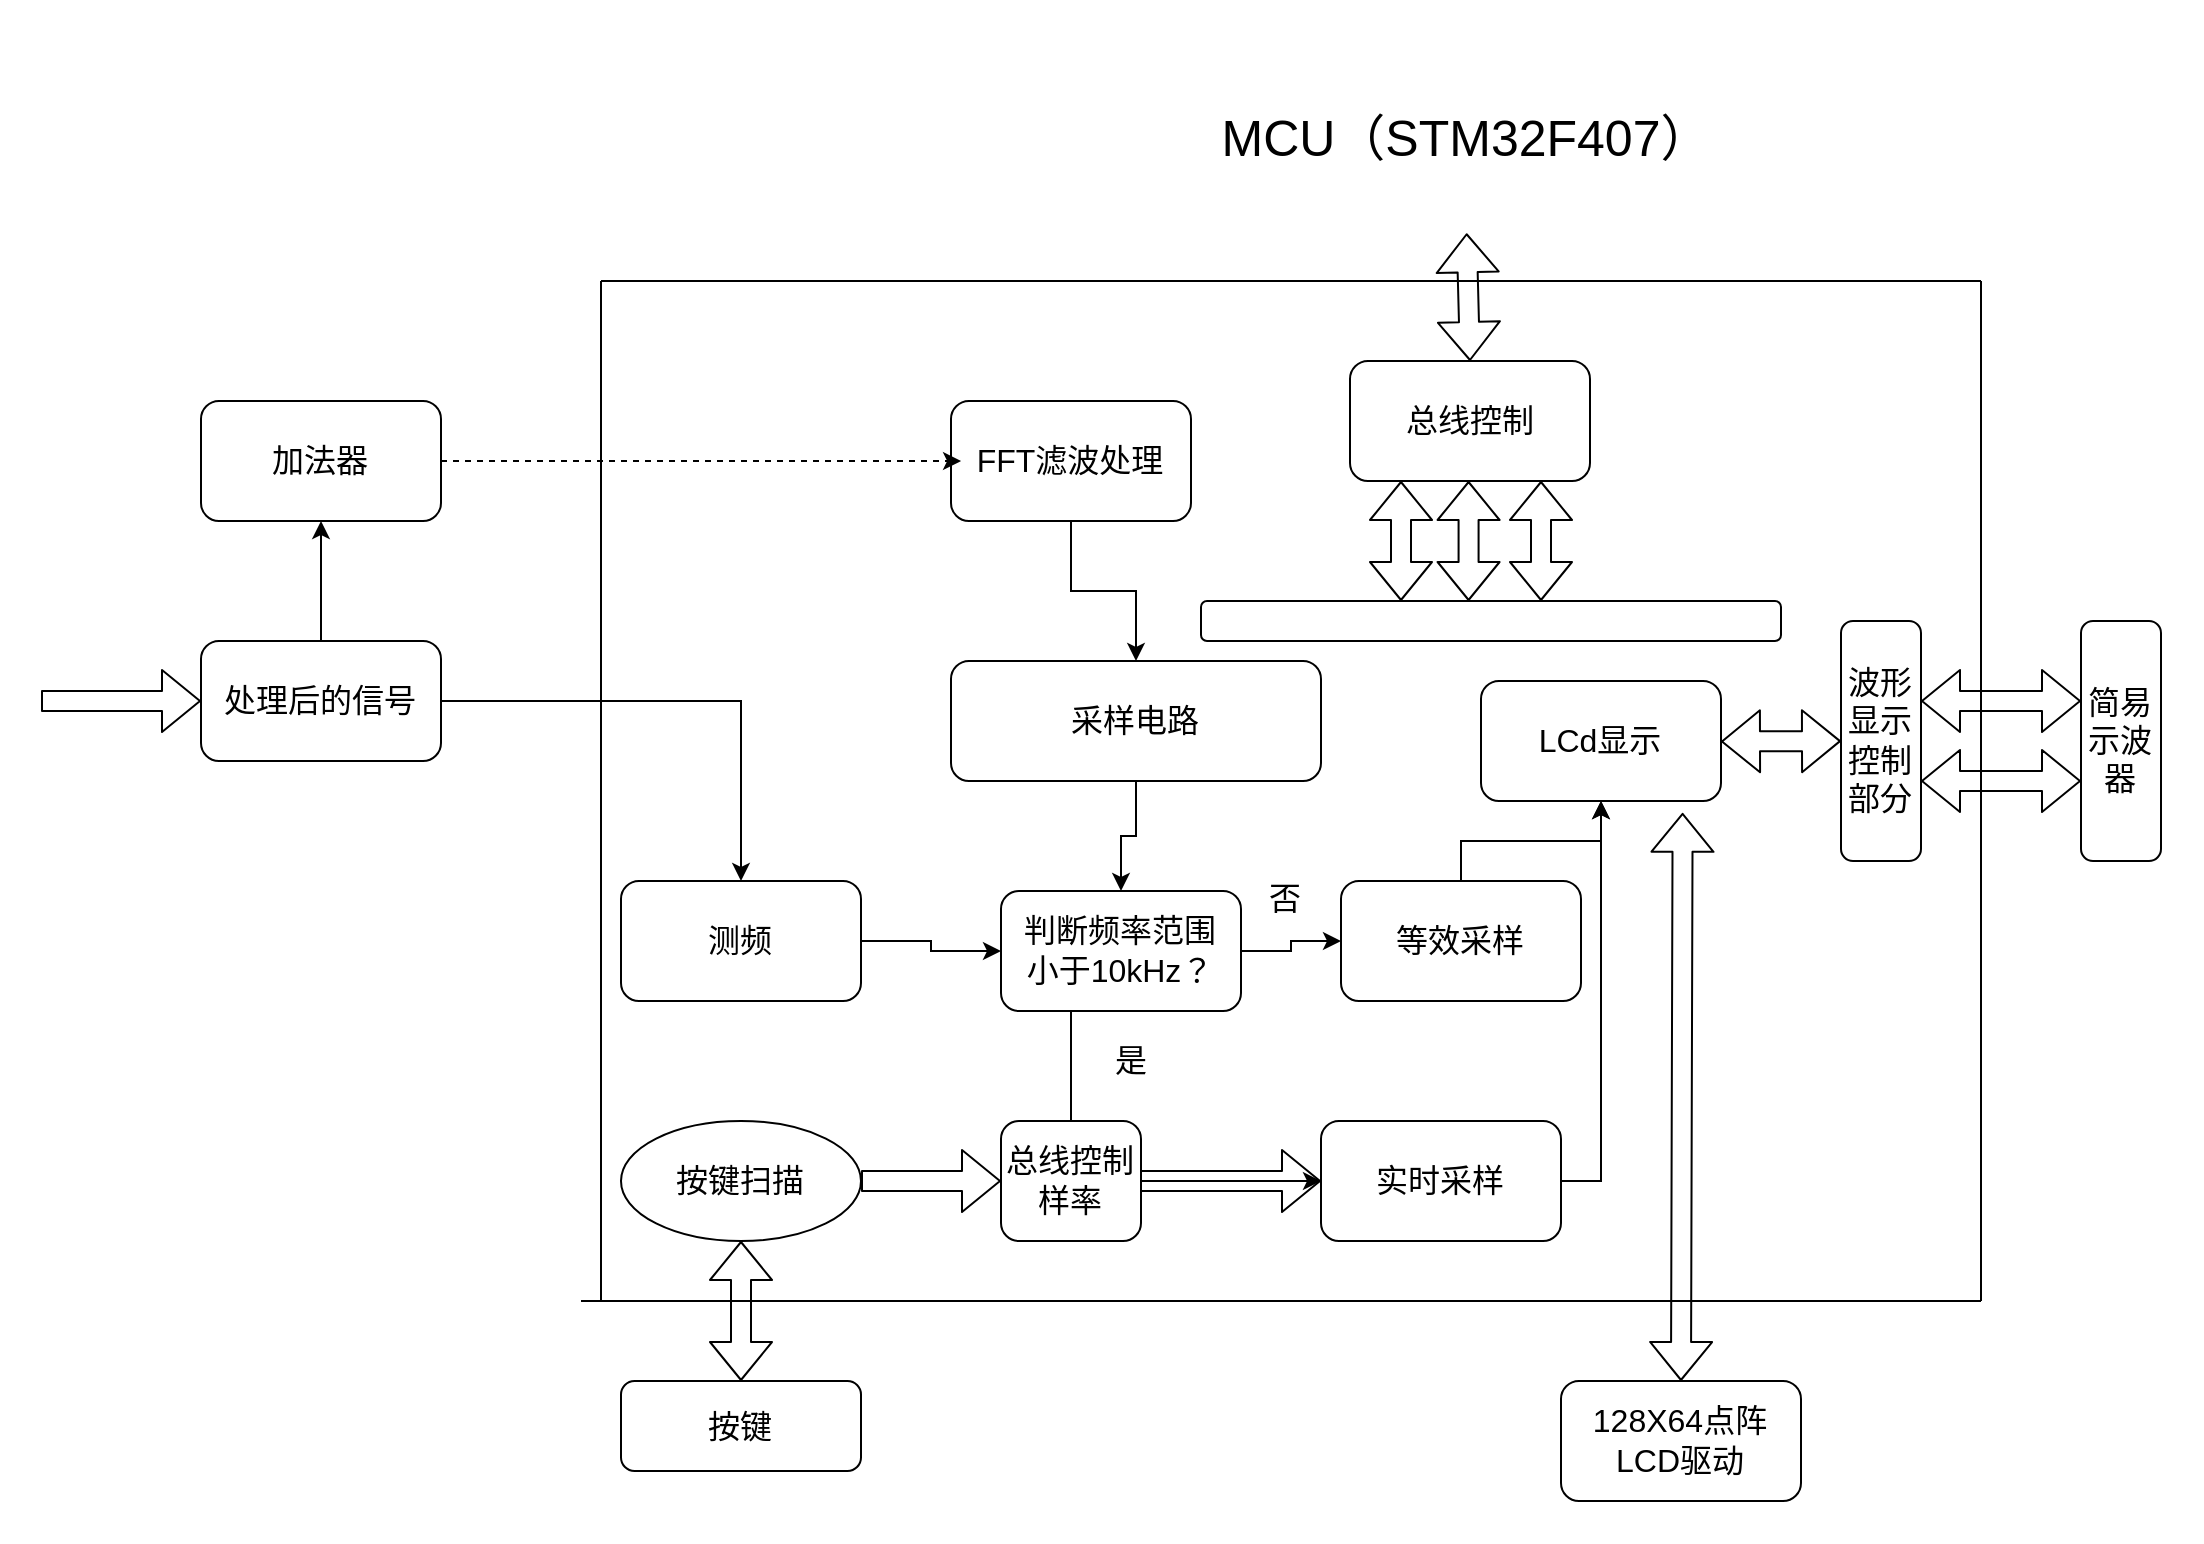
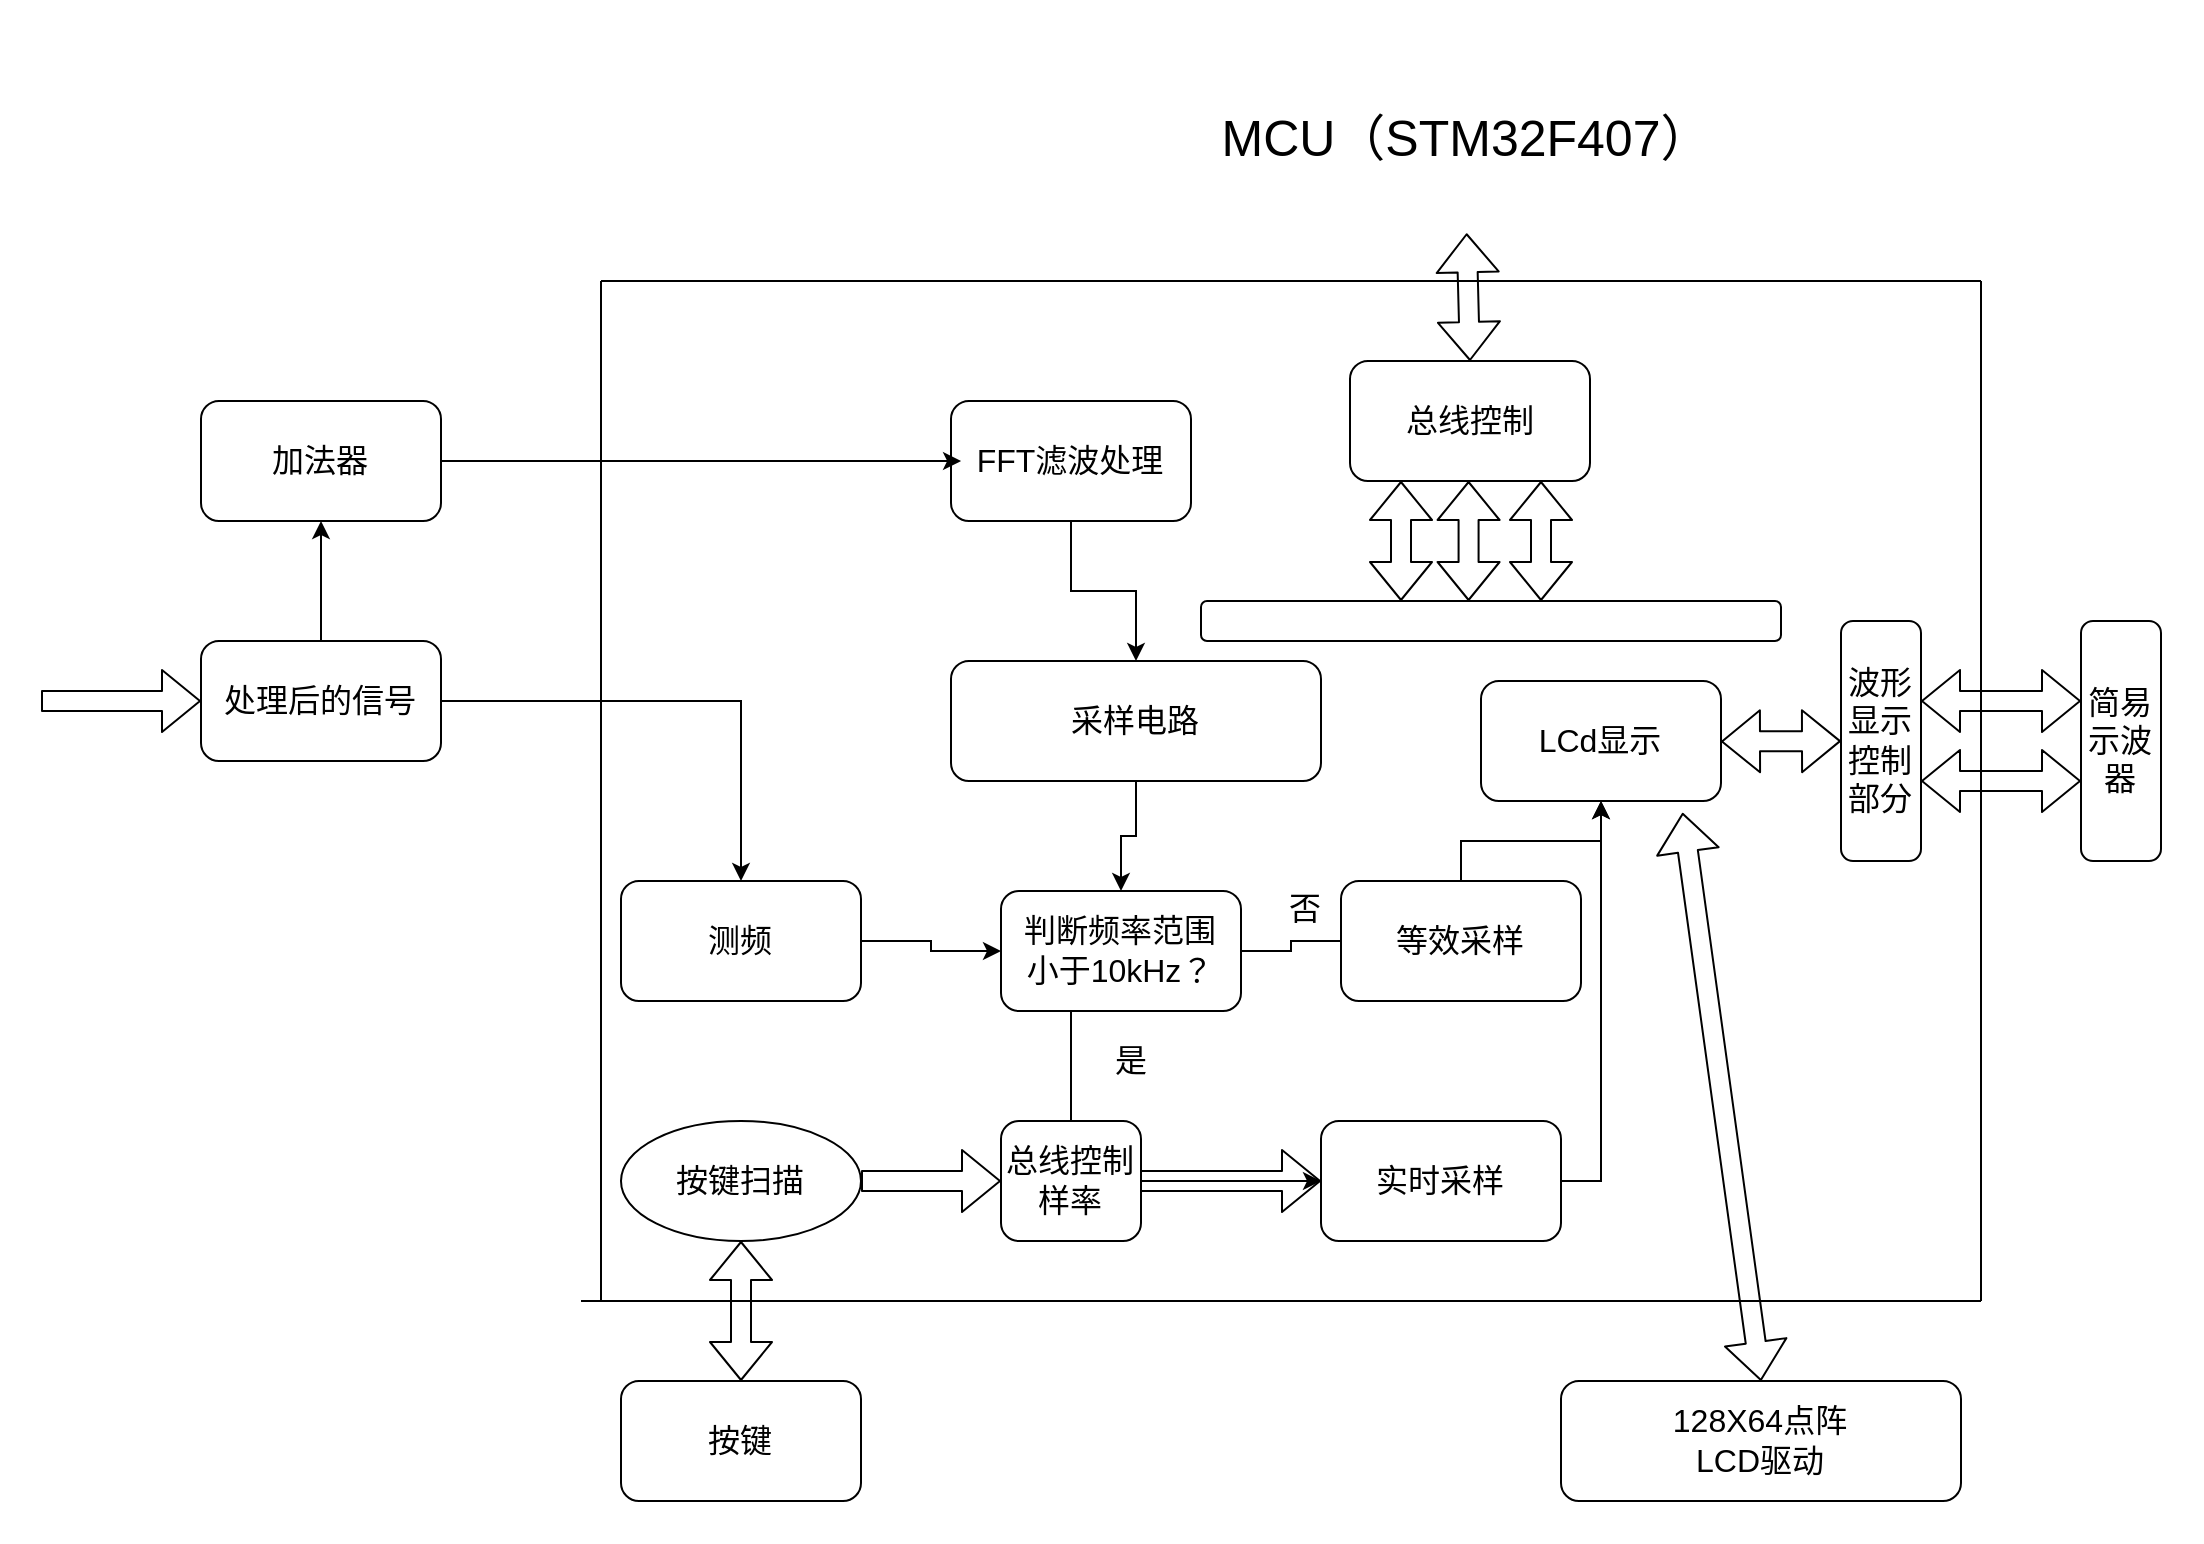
edge "加法器" -> "FFT滤波处理": style dashed -> solid
node "否": moved (1285, 899) -> (1305, 909)
edge "判断频率范围小于10kHz？" -> "等效采样": arrowhead classic -> none
node "按键": size 240x90 -> 240x120
node "128X64点阵 LCD驱动": size 240x120 -> 400x120
